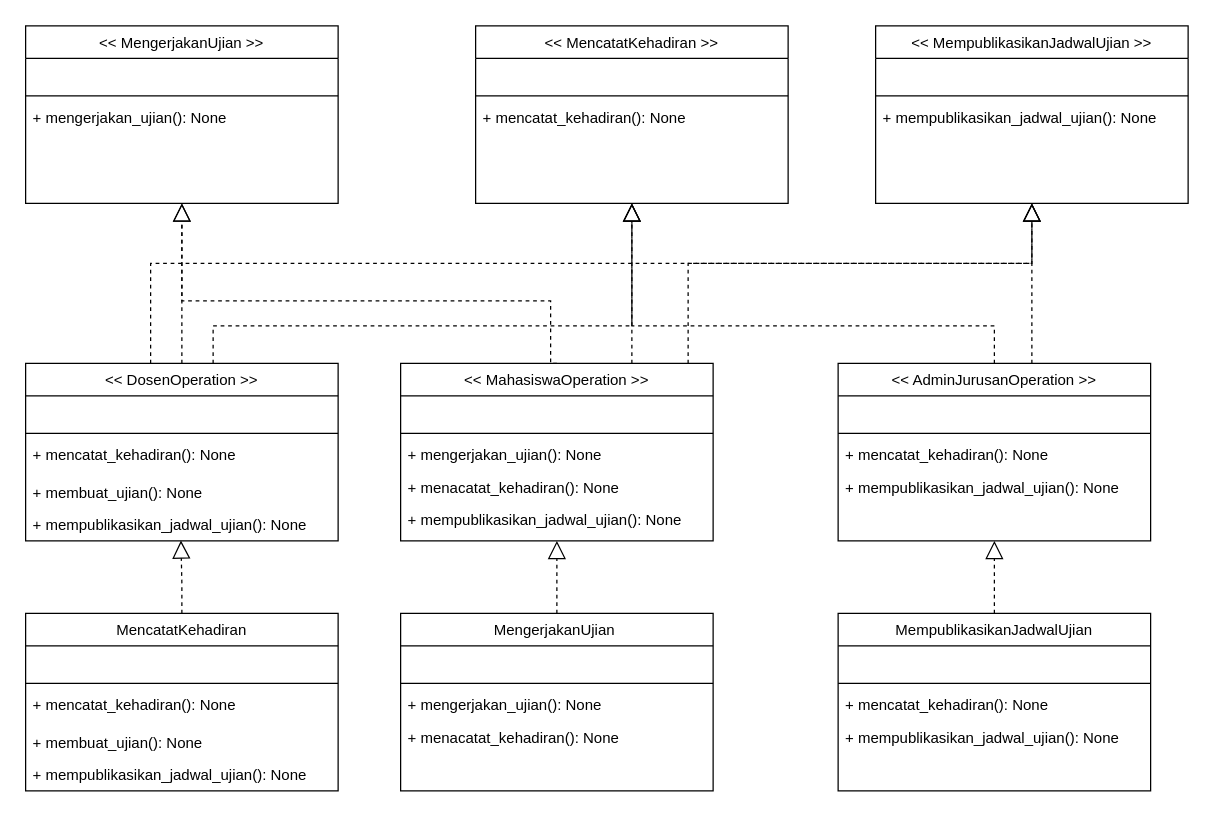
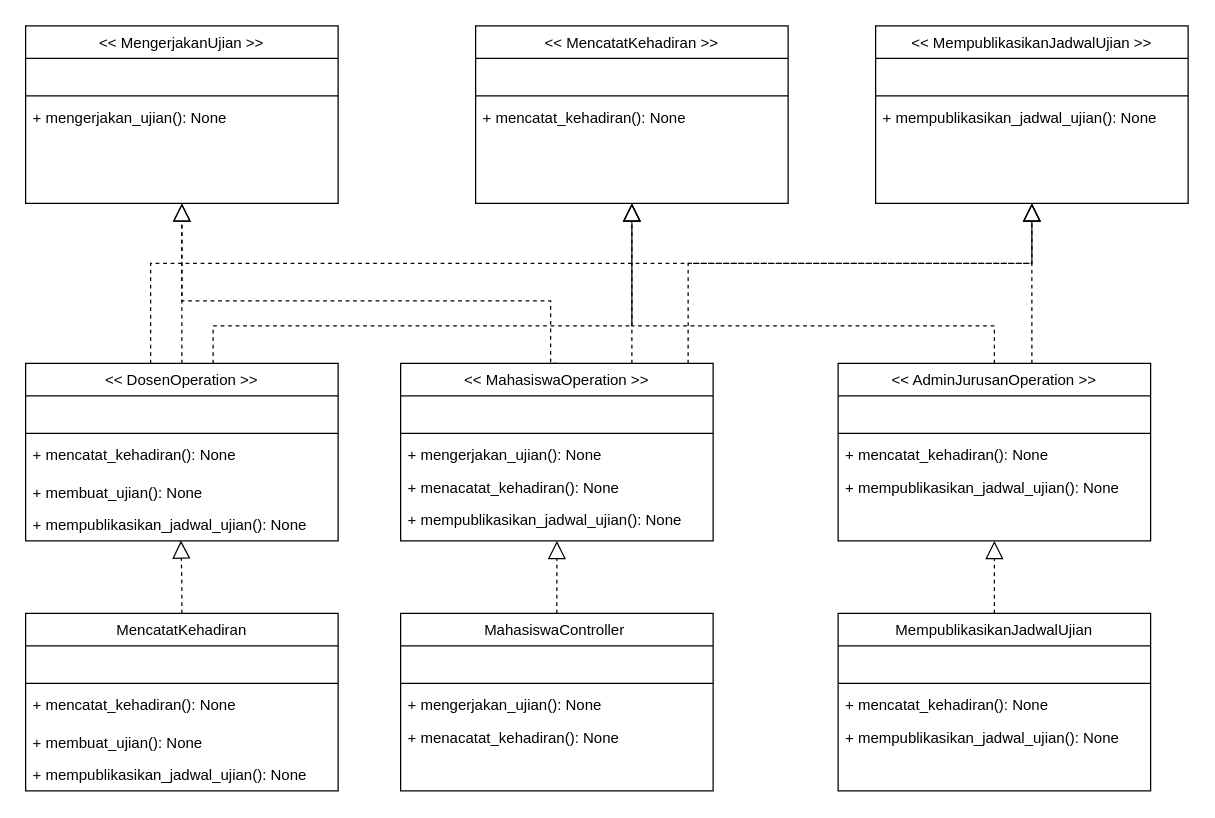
node "MengerjakanUjian": label "MengerjakanUjian" -> "MahasiswaController"
